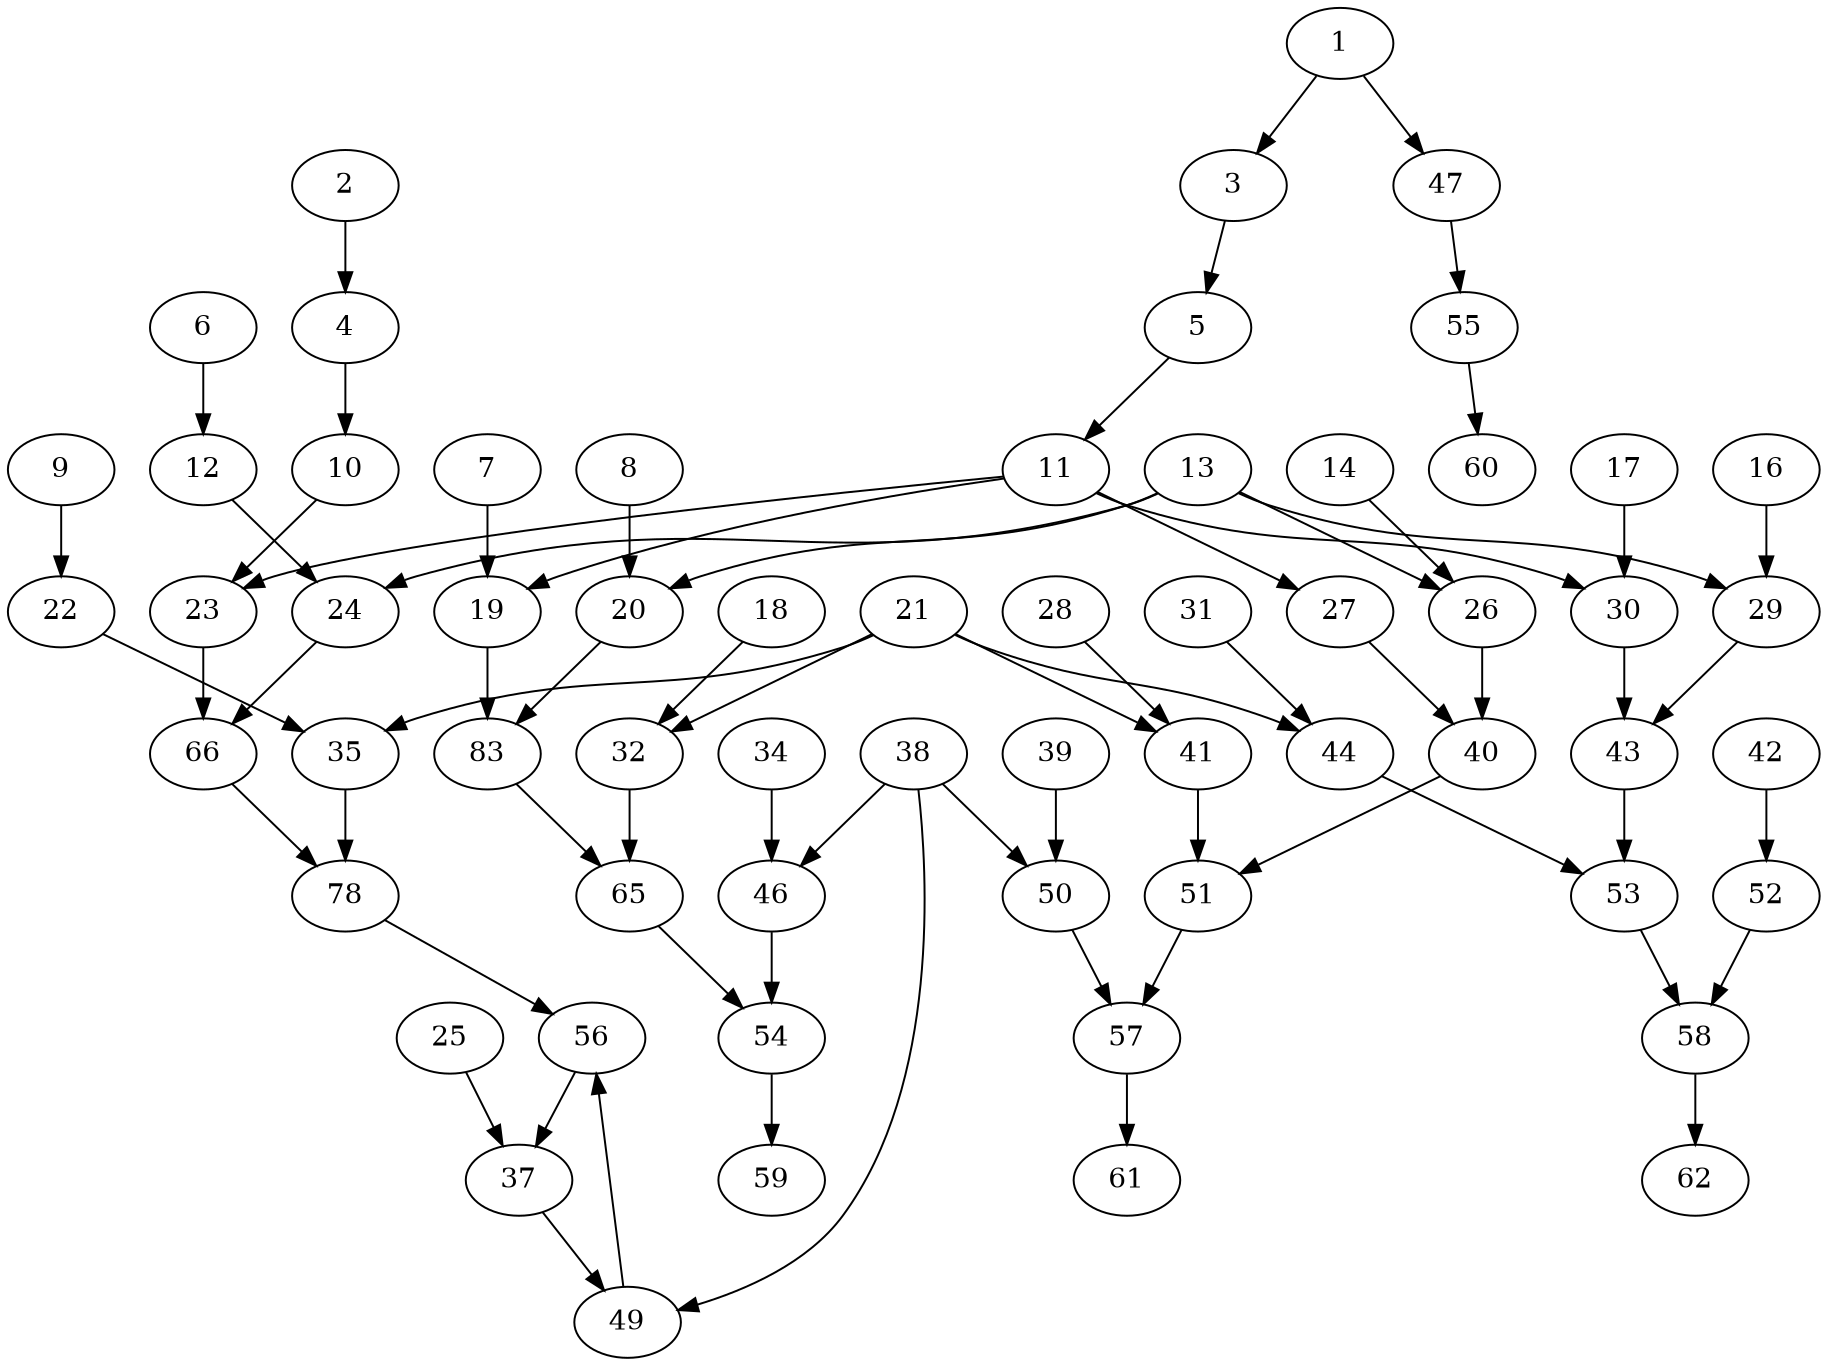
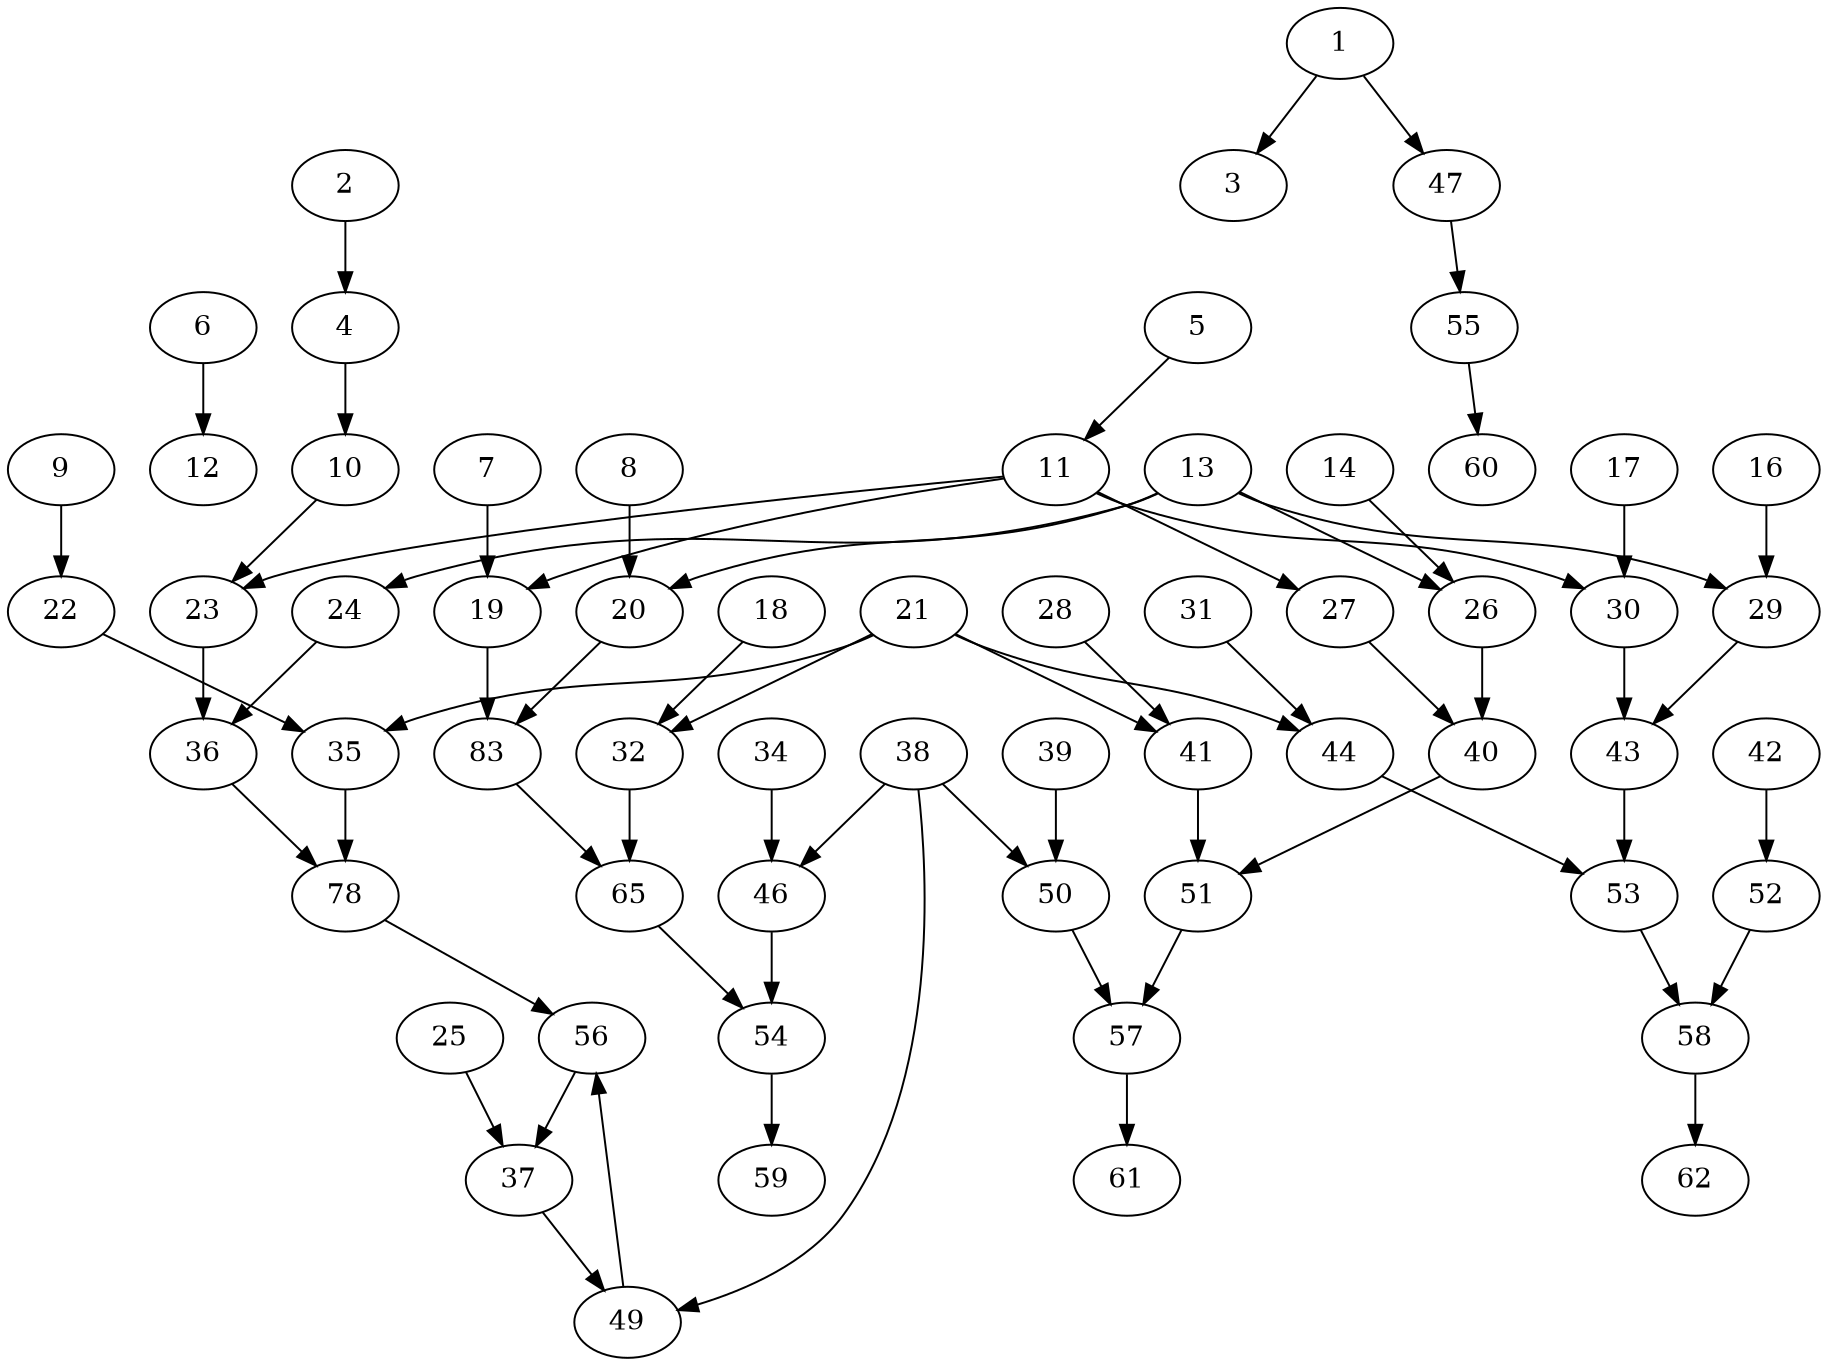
edge "3" -> "5": removed
edge "12" -> "24": removed
node "66": label "66" -> "36"
